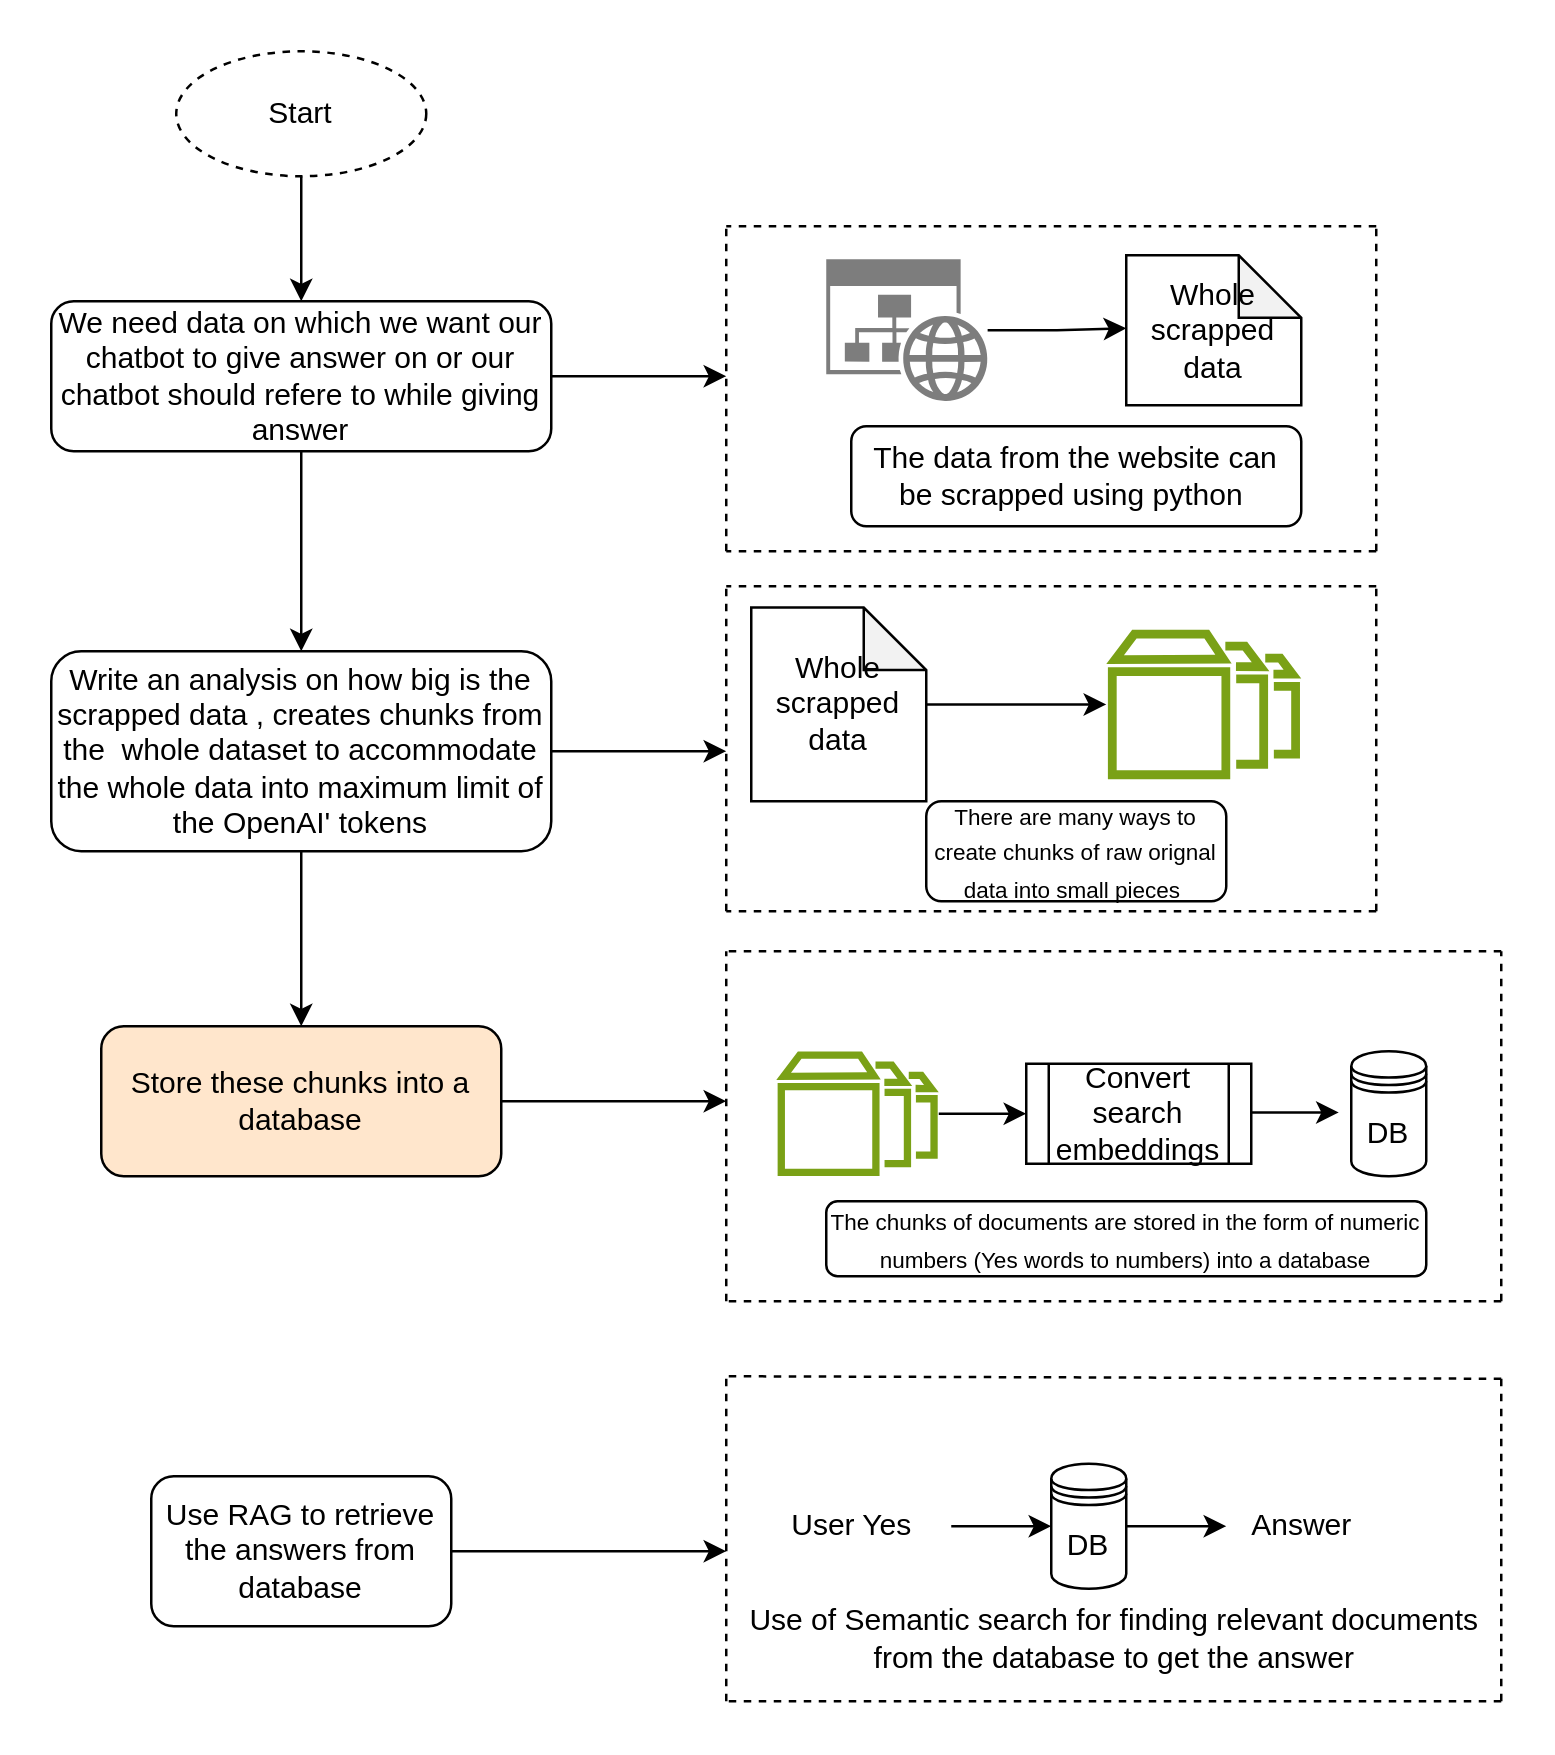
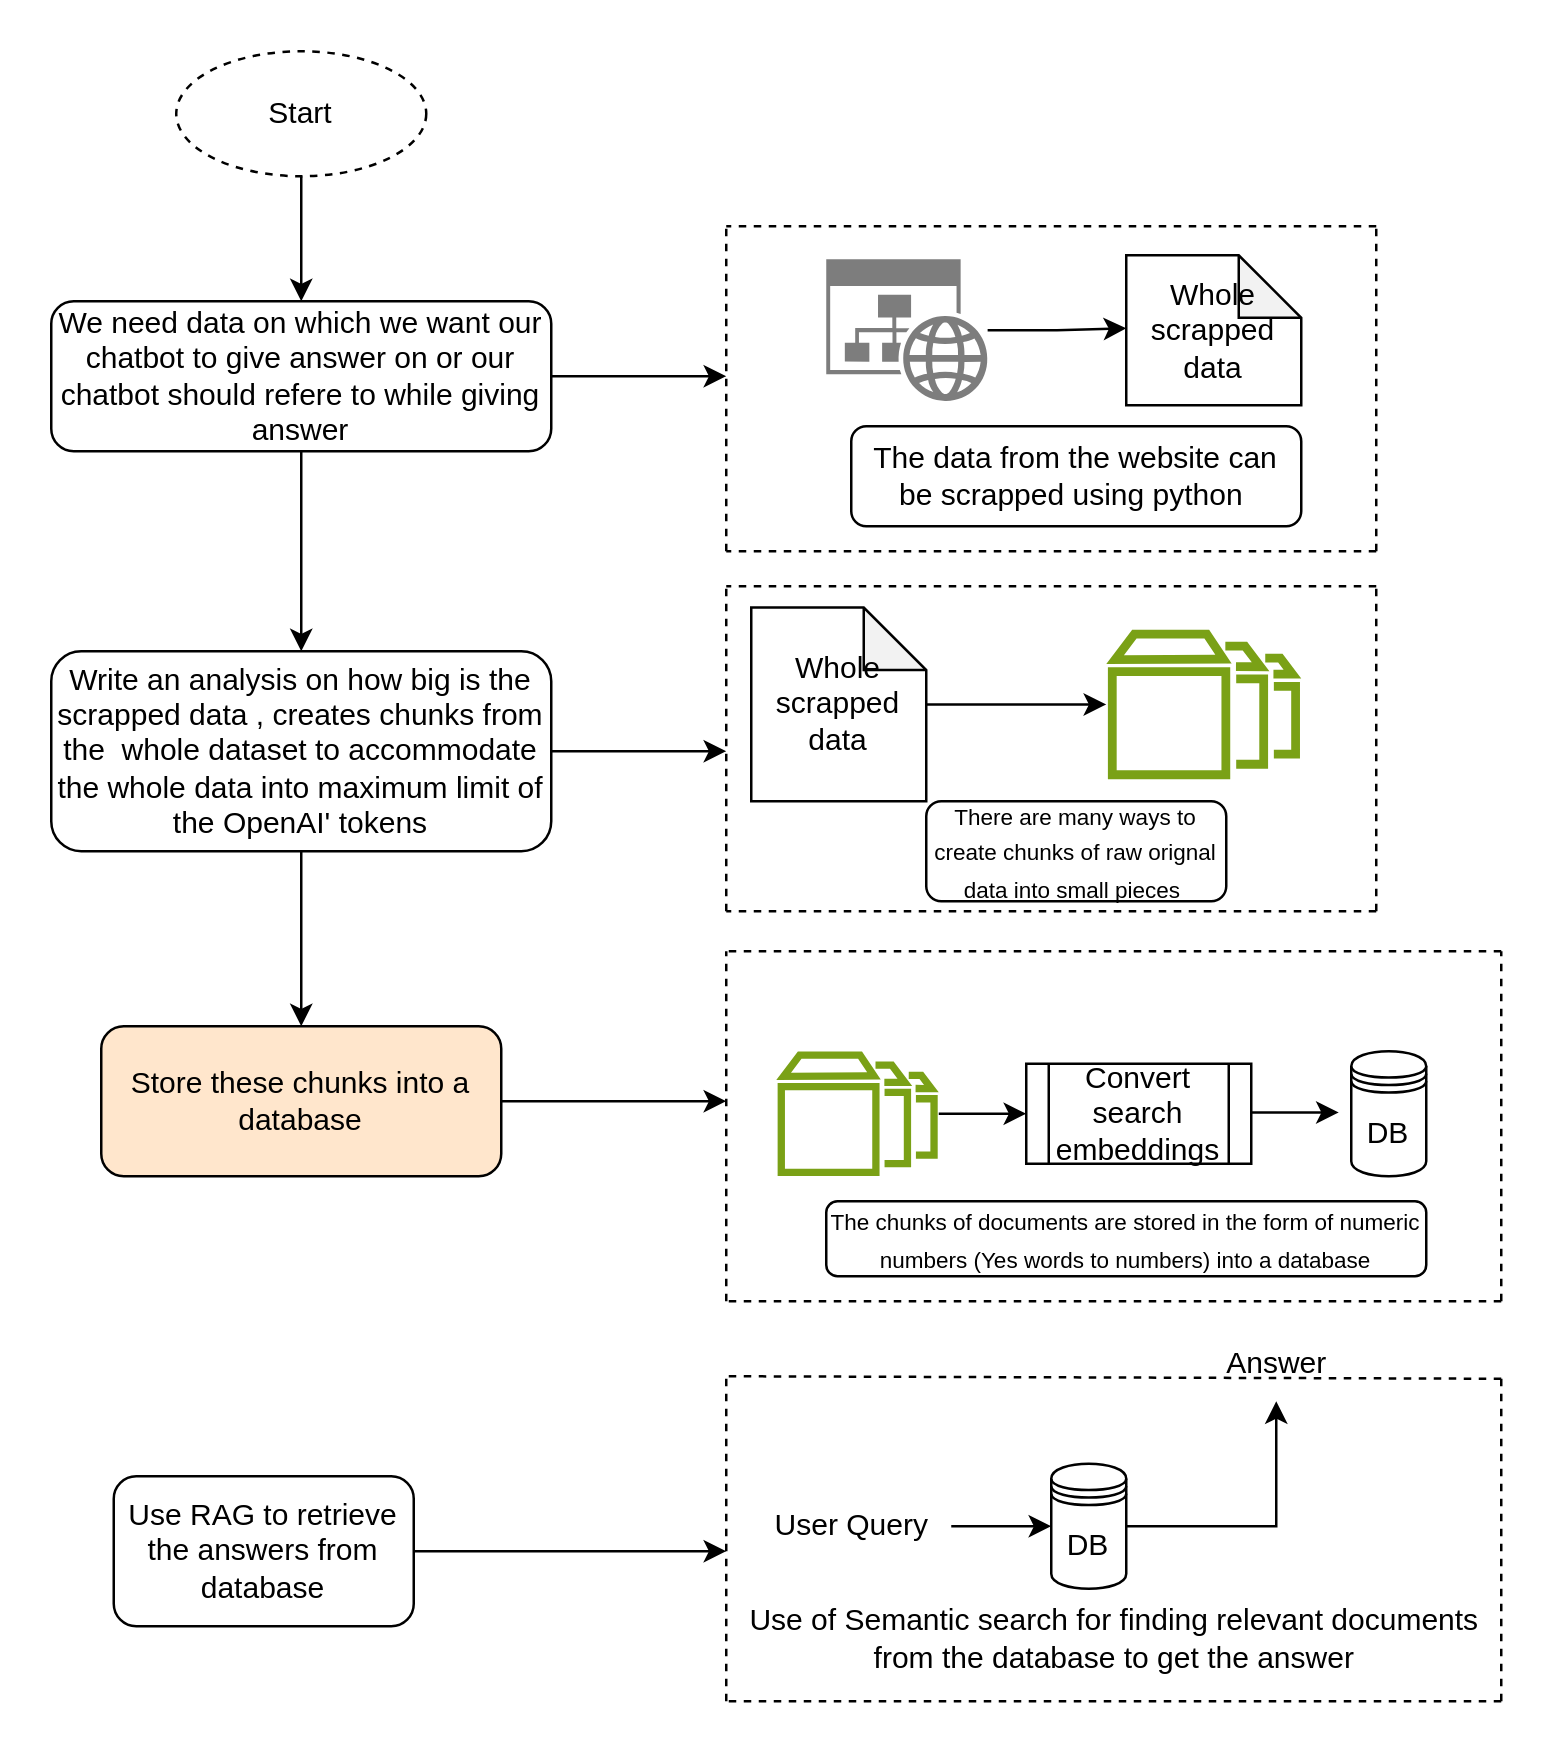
node "User Yes": label "User Yes" -> "User Query"
node "Answer": moved (1301, 1526) -> (1276, 1364)
node "Use RAG to retrieve the answers from database": moved (301, 1551) -> (264, 1551)
